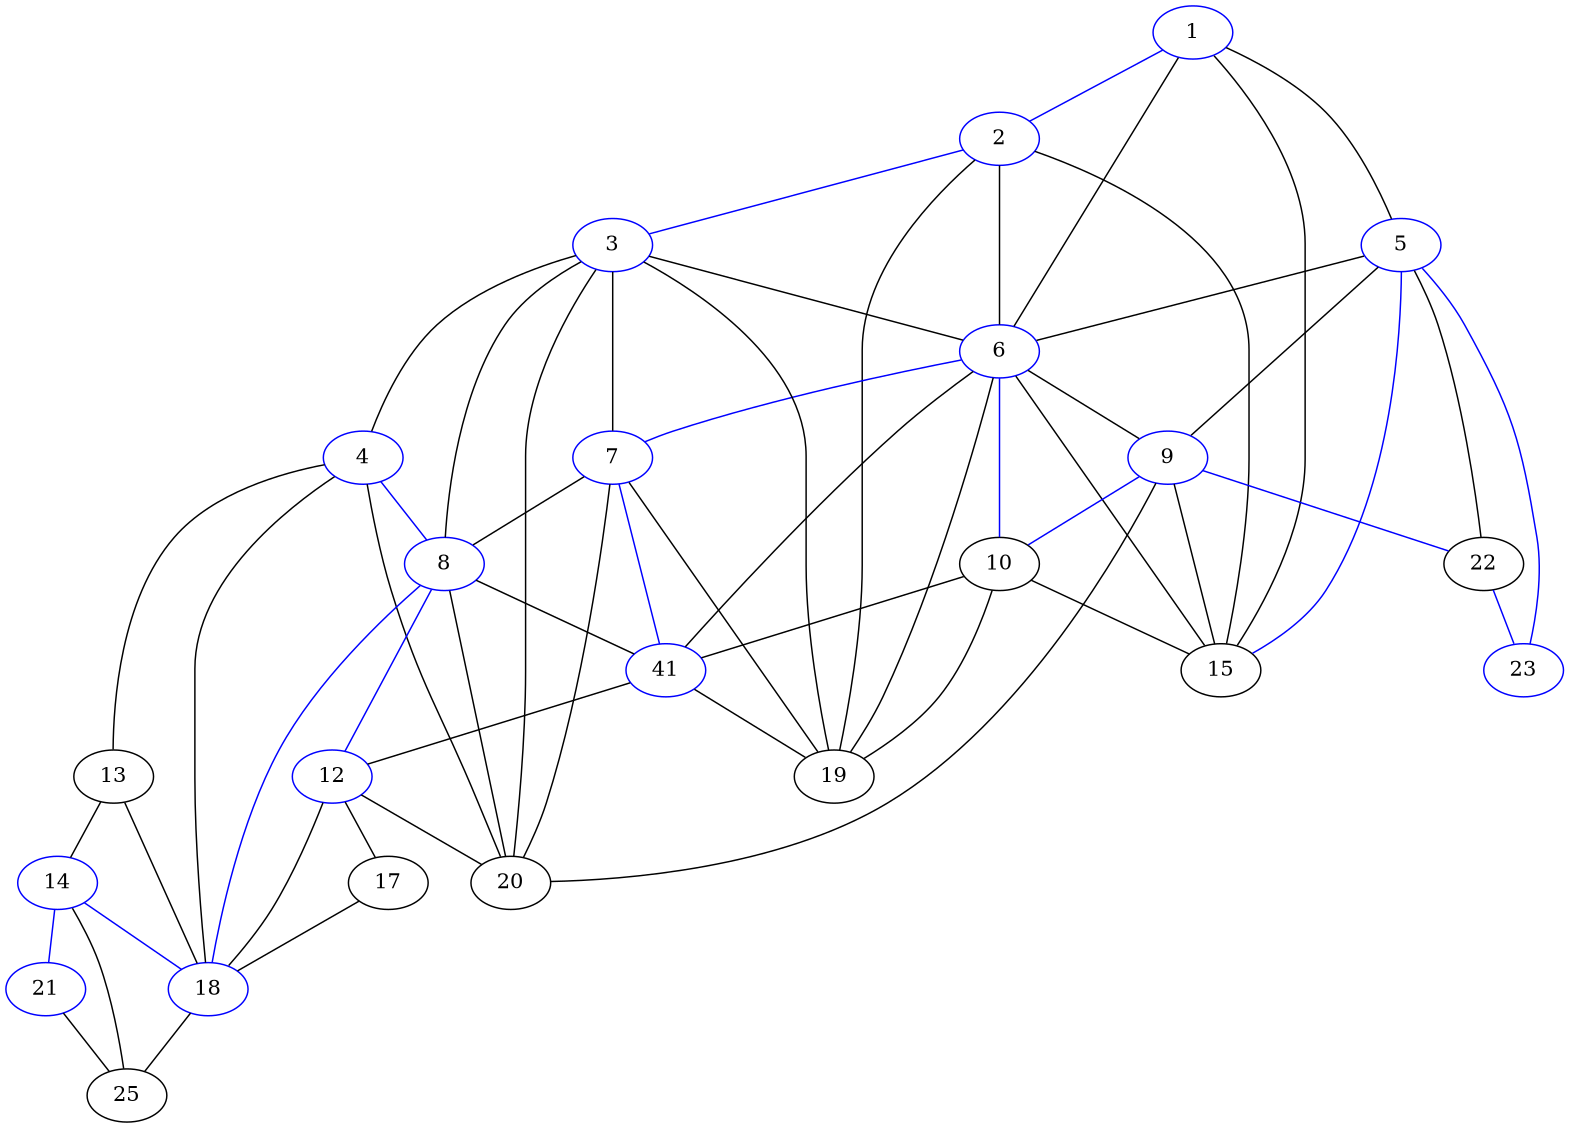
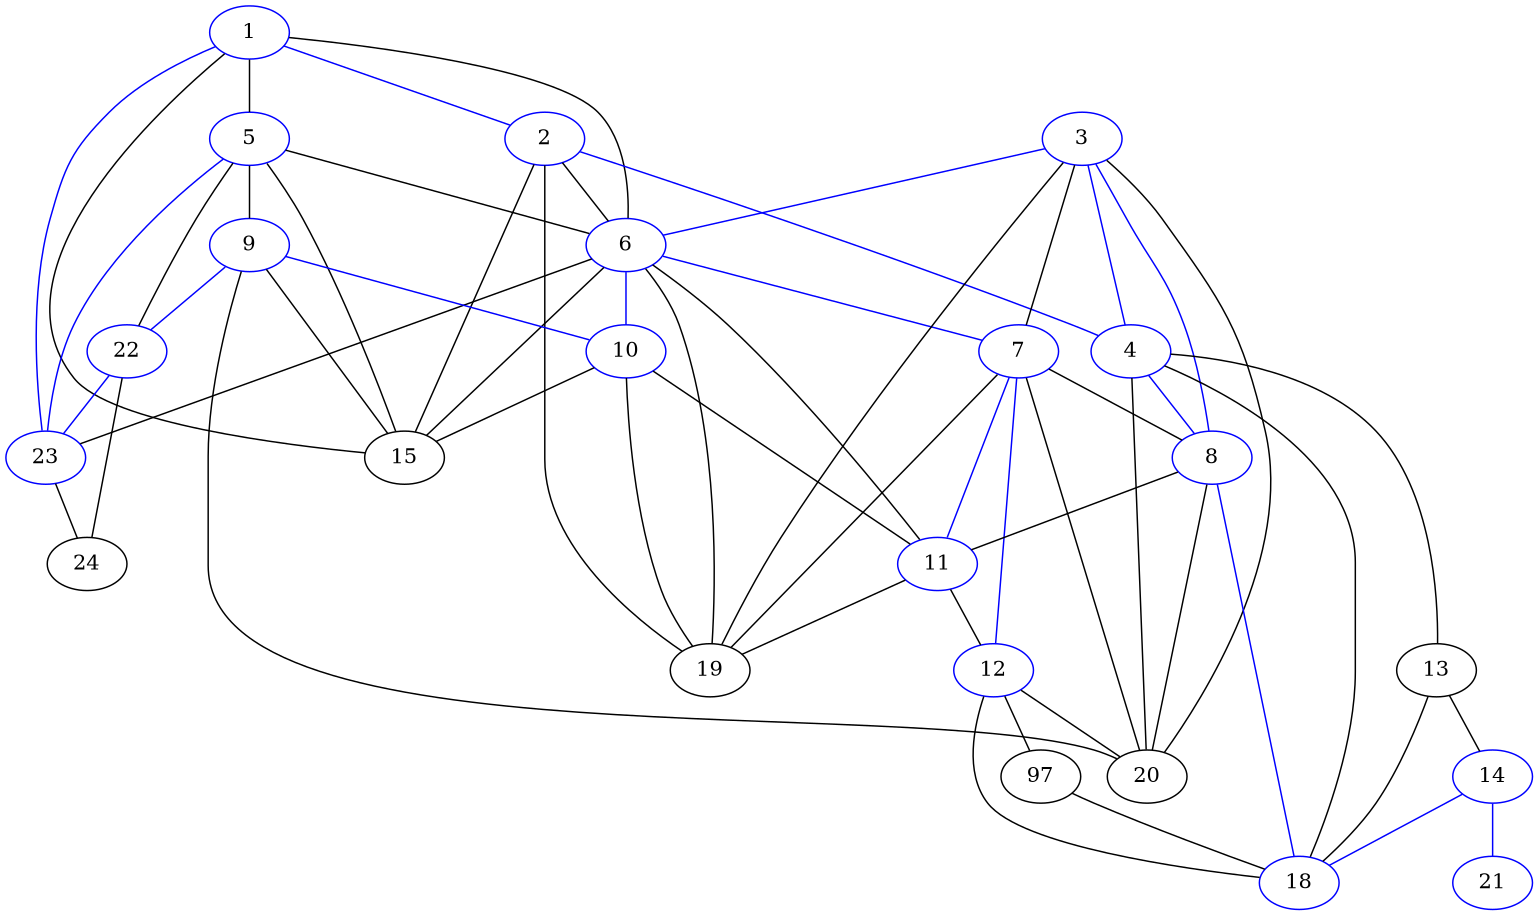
edge "2" -- "3": now "2" -- "4"
edge "1" -- "23": added
edge "3" -- "6": color blank -> blue
edge "3" -- "4": color blank -> blue
edge "3" -- "8": color blank -> blue
edge "6" -- "9": now "6" -- "23"
edge "5" -- "15": color blue -> blank
node "24": added
node "10": color blank -> blue
node "22": color blank -> blue
edge "8" -- "12": now "7" -- "12"
node "41": label "41" -> "11"
node "17": label "17" -> "97"
node "25": removed
